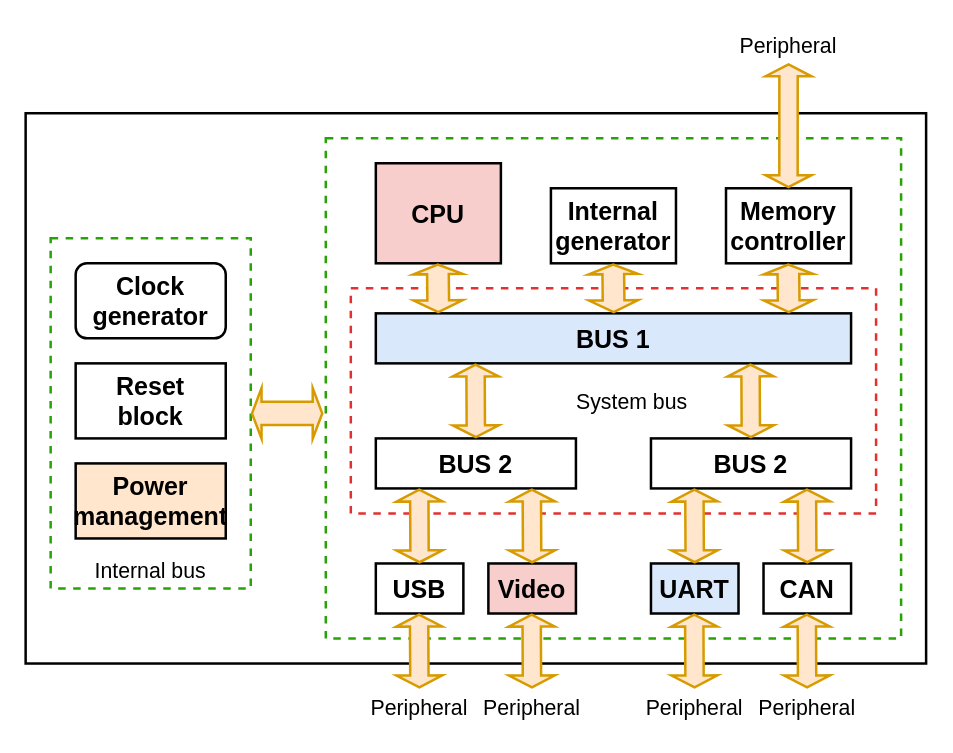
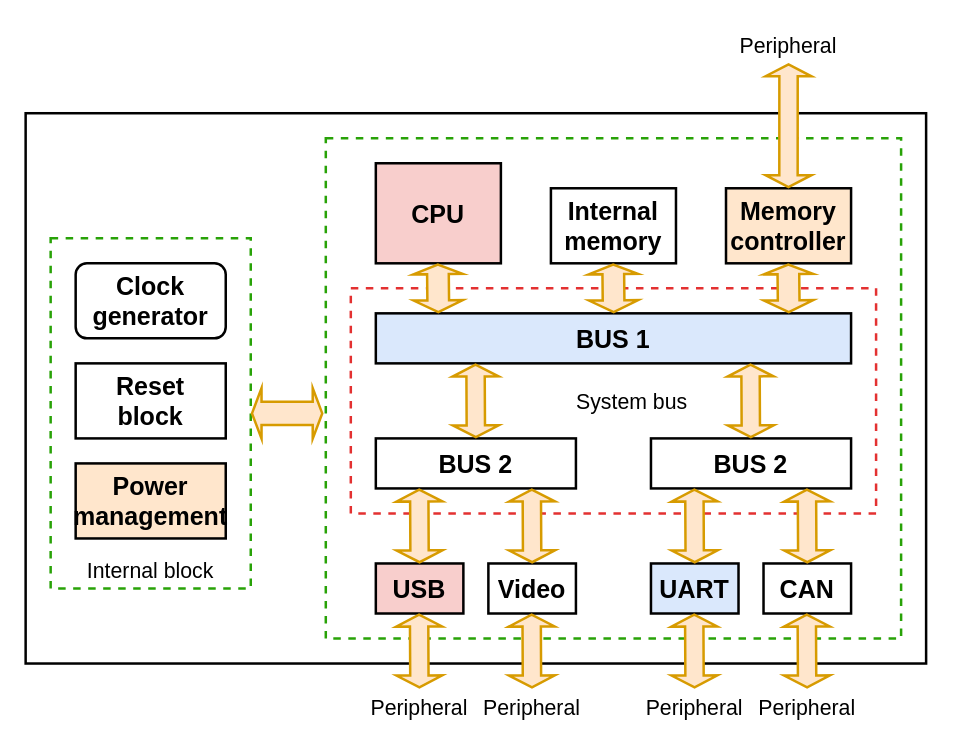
node "Internal generator": label "Internal generator" -> "Internal memory"
node "Memory controller": fillcolor #ffffff -> #ffe6cc
node "Internal bus": label "Internal bus" -> "Internal block"
node "USB": fillcolor #ffffff -> #f8cecc
node "Video": fillcolor #f8cecc -> #ffffff
